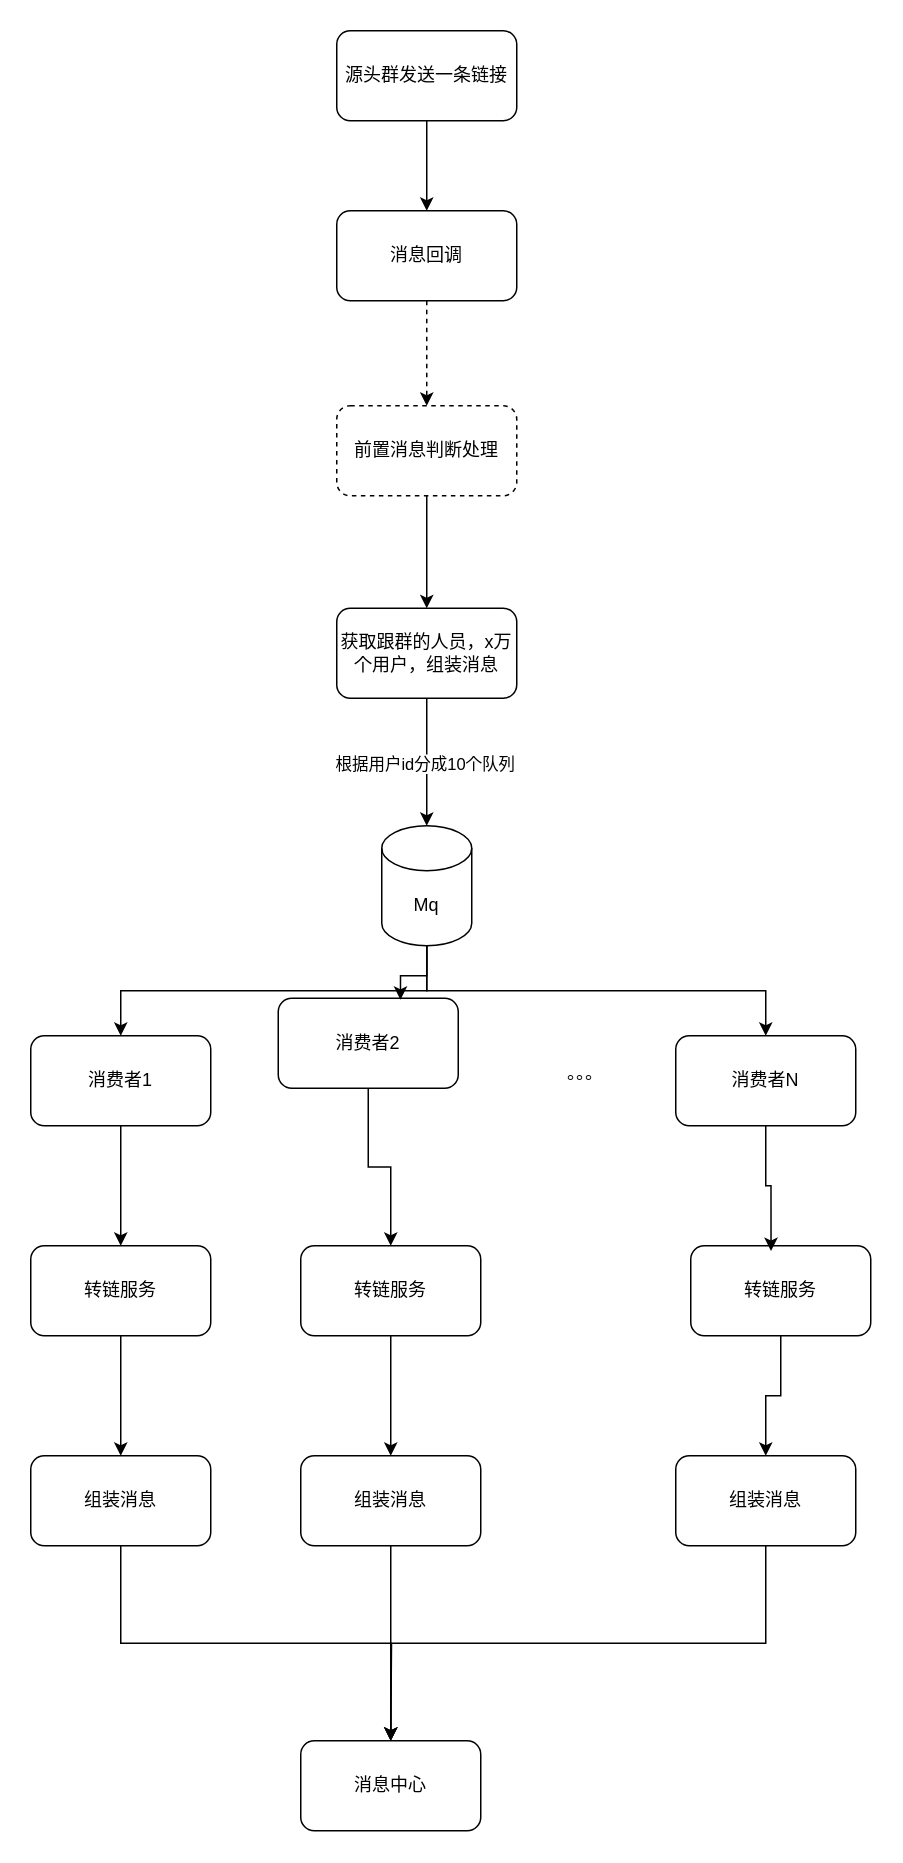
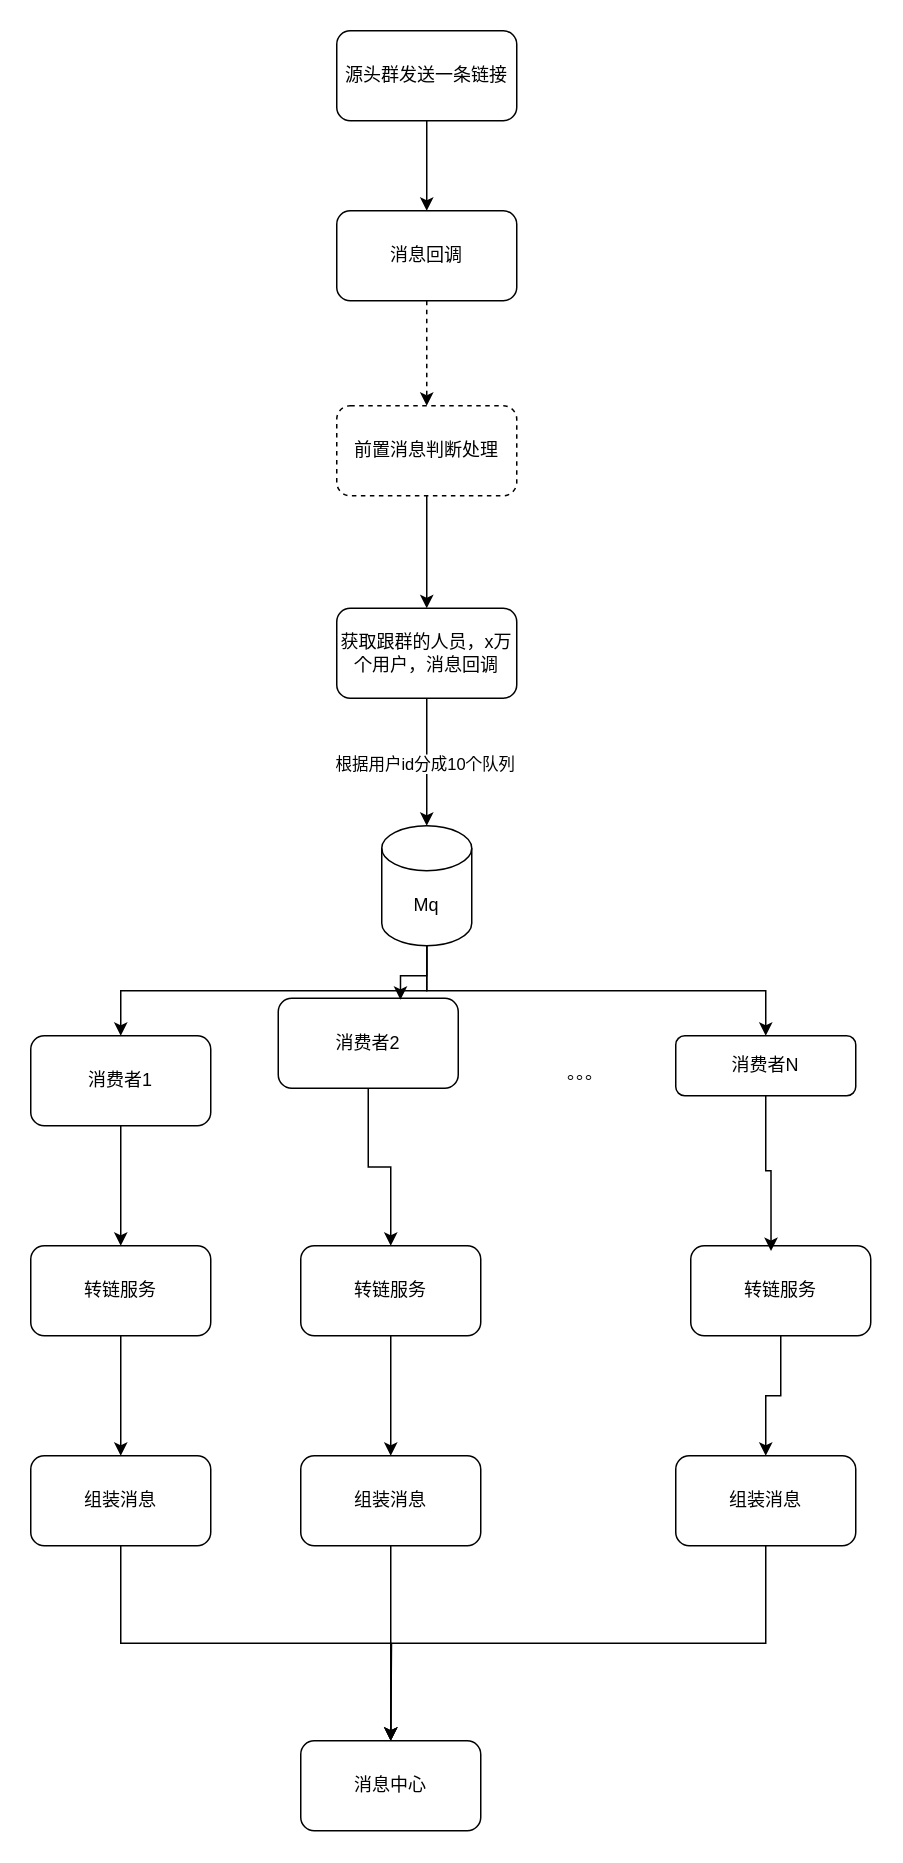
node "获取跟群的人员，x万个用户，组装消息": label "获取跟群的人员，x万个用户，组装消息" -> "获取跟群的人员，x万个用户，消息回调"
node "消费者N": size 180x90 -> 180x60
